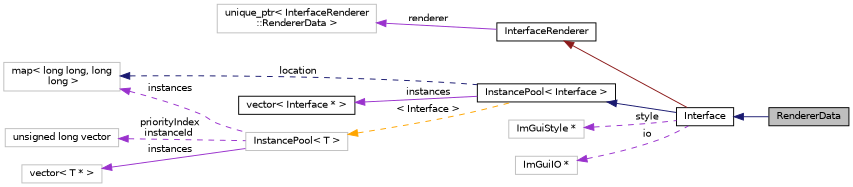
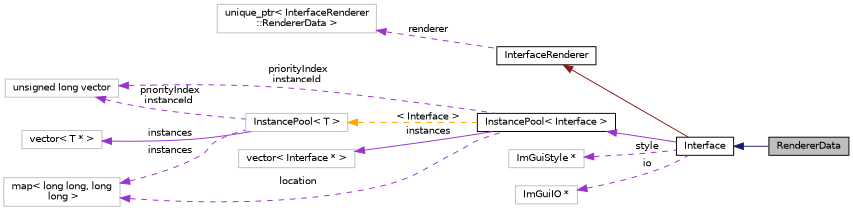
edge "InterfaceRenderer" -> "unique_ptr< InterfaceRenderer ::RendererData >": style solid -> dashed
edge "InstancePool< Interface >" -> "map< long long, long long >": color midnightblue -> darkorchid3
edge "InstancePool< Interface >" -> "unsigned long vector": added, label "priorityIndex instanceId"
node "vector< Interface * >": color black -> grey75
edge "Interface" -> "InstancePool< Interface >": color midnightblue -> darkorchid3
